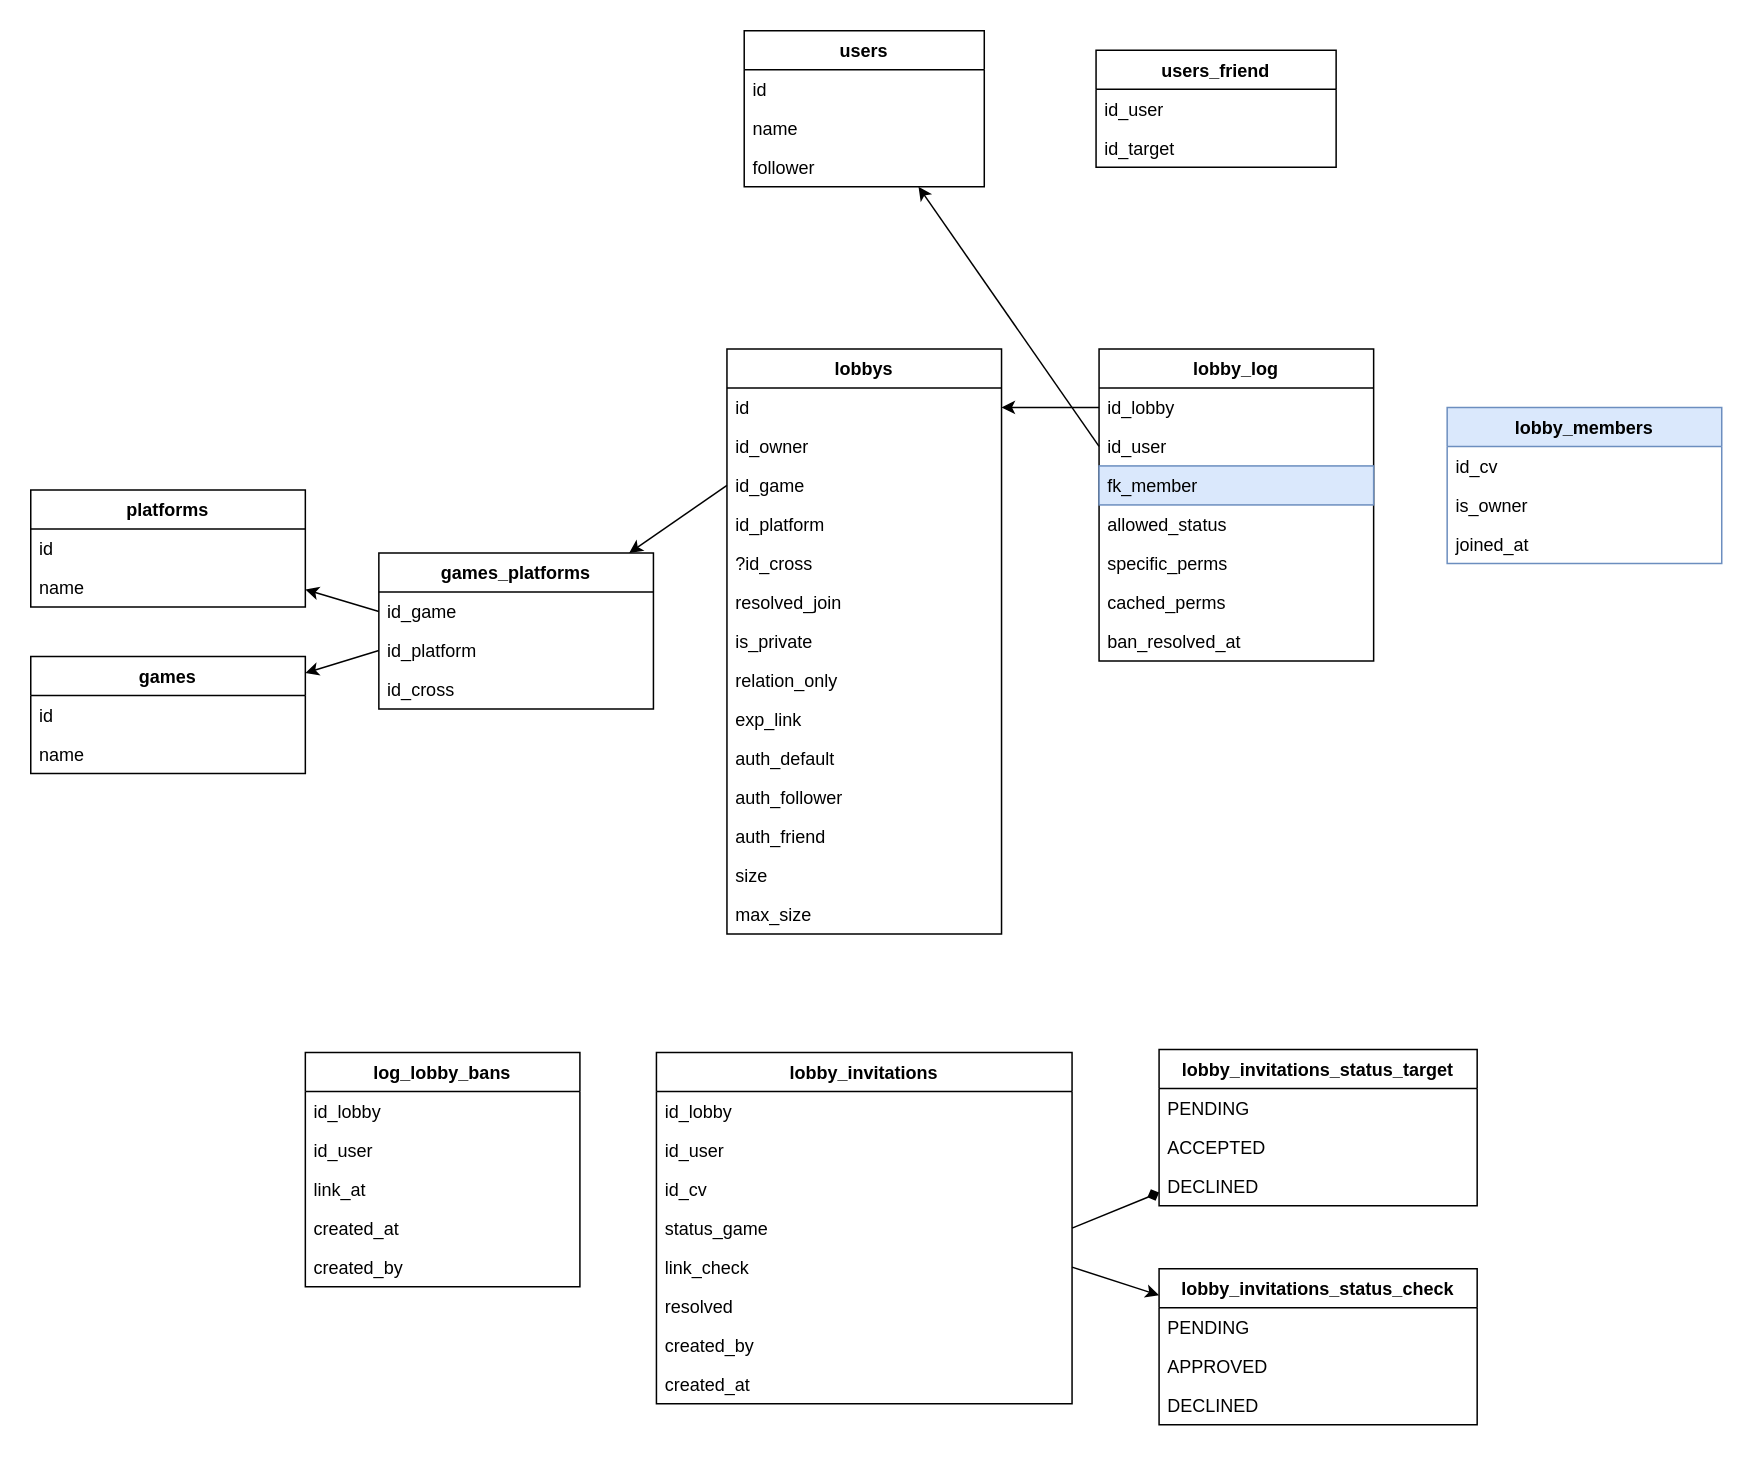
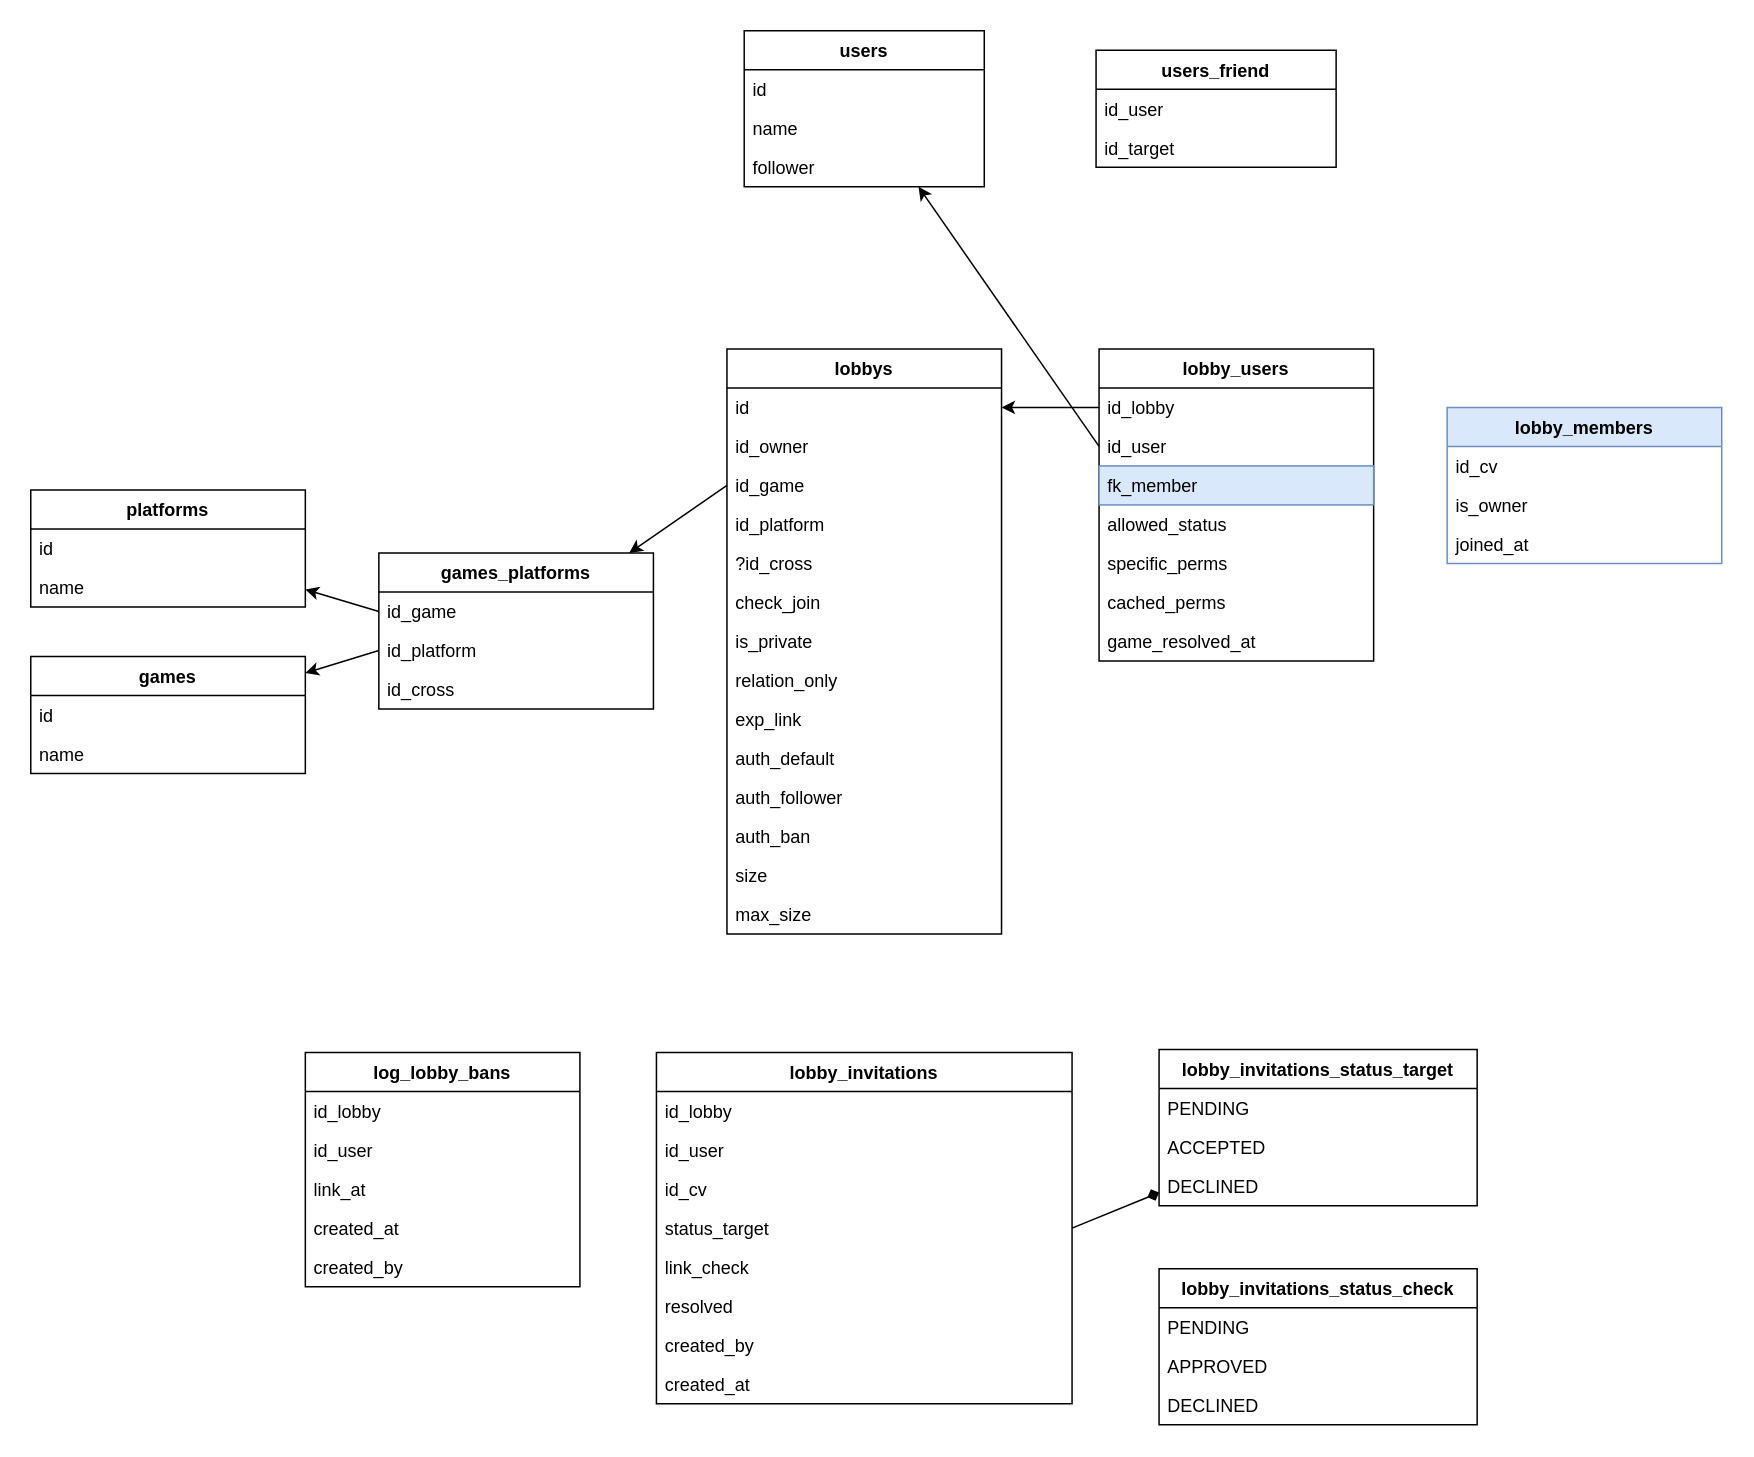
node "lobby_log": label "lobby_log" -> "lobby_users"
node "resolved_join": label "resolved_join" -> "check_join"
node "ban_resolved_at": label "ban_resolved_at" -> "game_resolved_at"
node "auth_friend": label "auth_friend" -> "auth_ban"
node "status_game": label "status_game" -> "status_target"
edge "link_check" -> "lobby_invitations_status_check": removed
